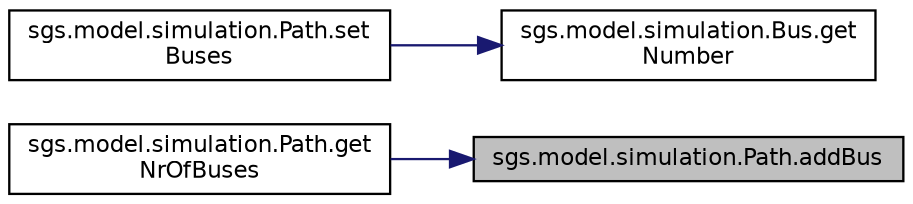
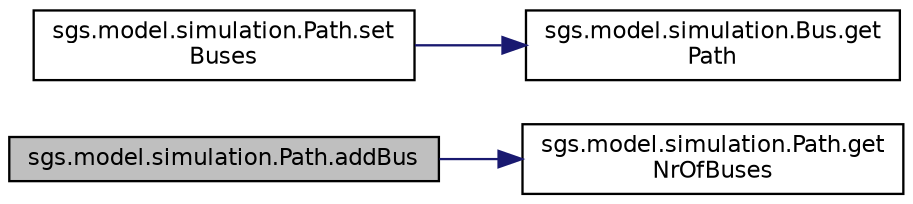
node "sgs.model.simulation.Bus.get Number": label "sgs.model.simulation.Bus.get Number" -> "sgs.model.simulation.Bus.get Path"
edge "sgs.model.simulation.Path.get NrOfBuses" -> "sgs.model.simulation.Path.addBus": reversed
